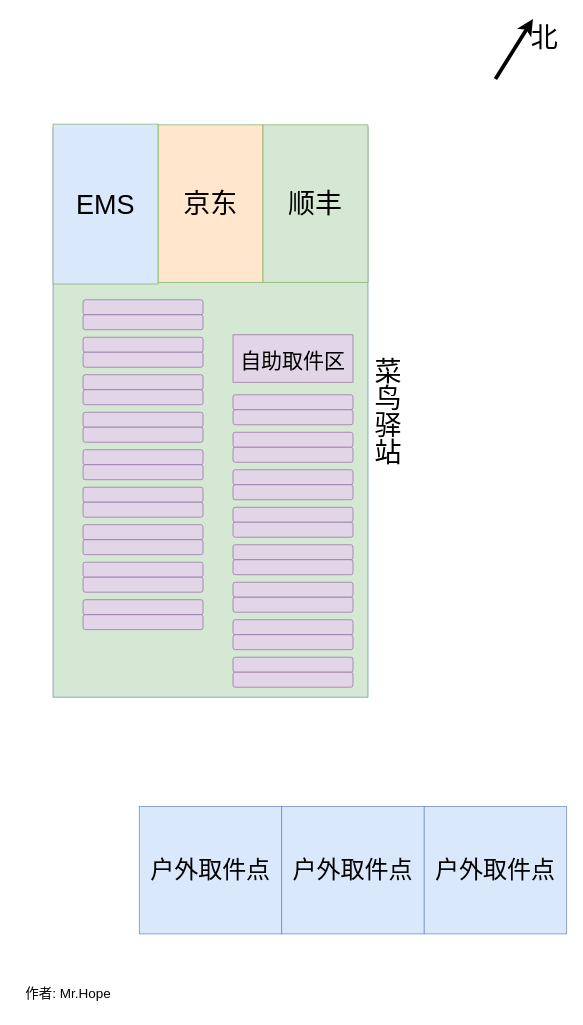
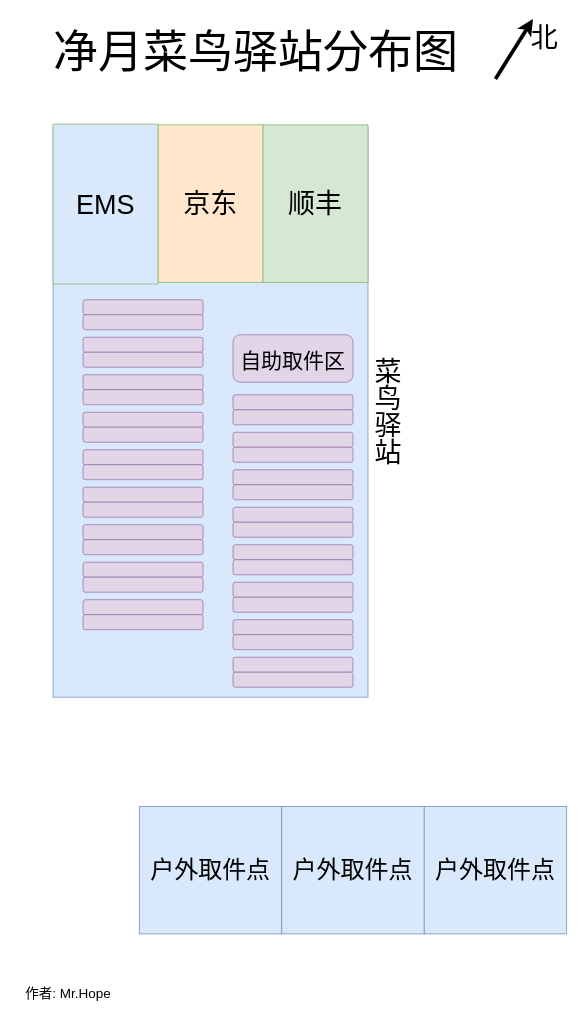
node "净月菜鸟驿站分布图": added
node "自助取件区": shape rectangle -> rounded rectangle
node "菜鸟驿站": fillcolor #d5e8d4 -> #dae8fc
